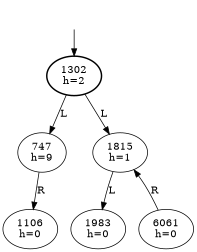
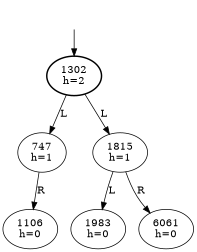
node "747 h=9": label "747 h=9" -> "747 h=1"
edge "6061 h=0" -> "1815 h=1": reversed
